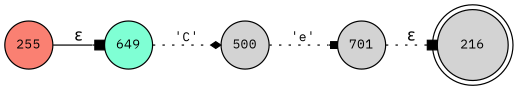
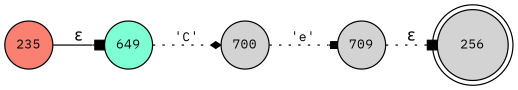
node "255": label "255" -> "235"
node "500": label "500" -> "700"
node "701": label "701" -> "709"
node "216": label "216" -> "256"
